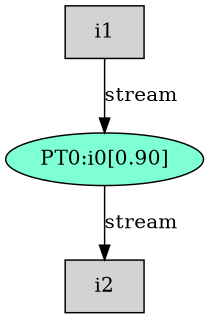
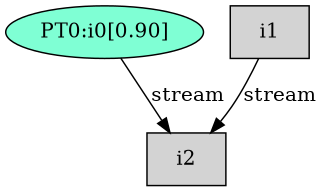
edge "i1" -> "PT0:i0[0.90]": now "i1" -> "i2"
